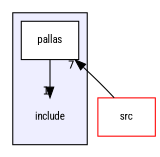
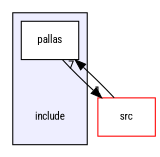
edge "pallas" -> "include": now "pallas" -> "src"
